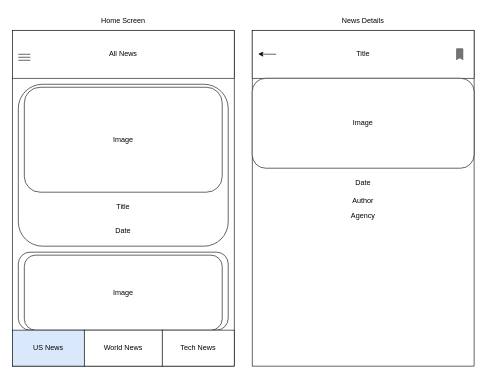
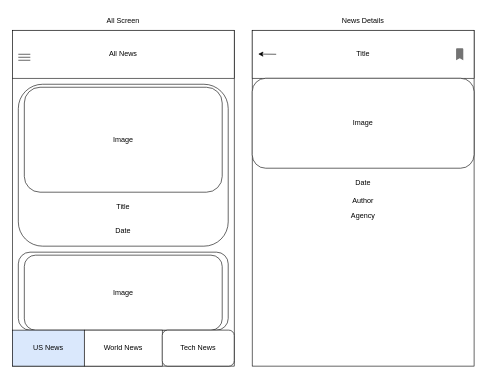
node "Home Screen": label "Home Screen" -> "All Screen"
node "Tech News": shape rectangle -> rounded rectangle
